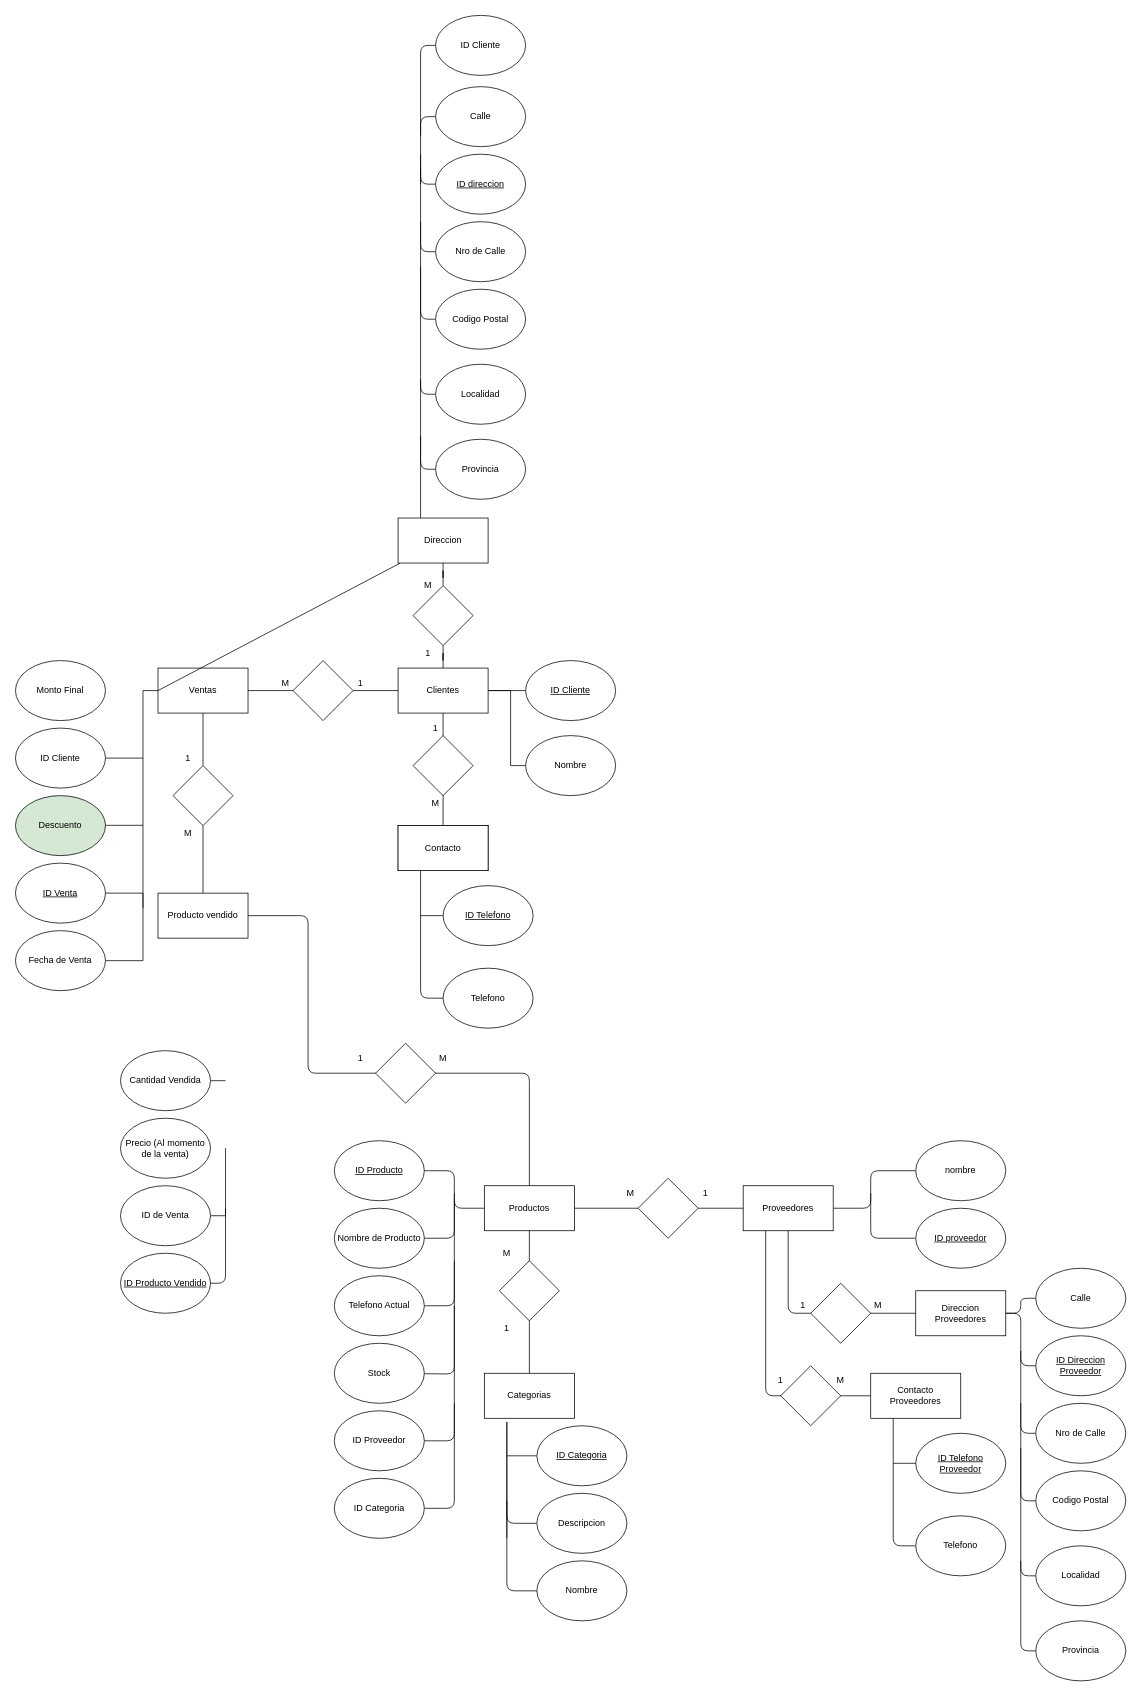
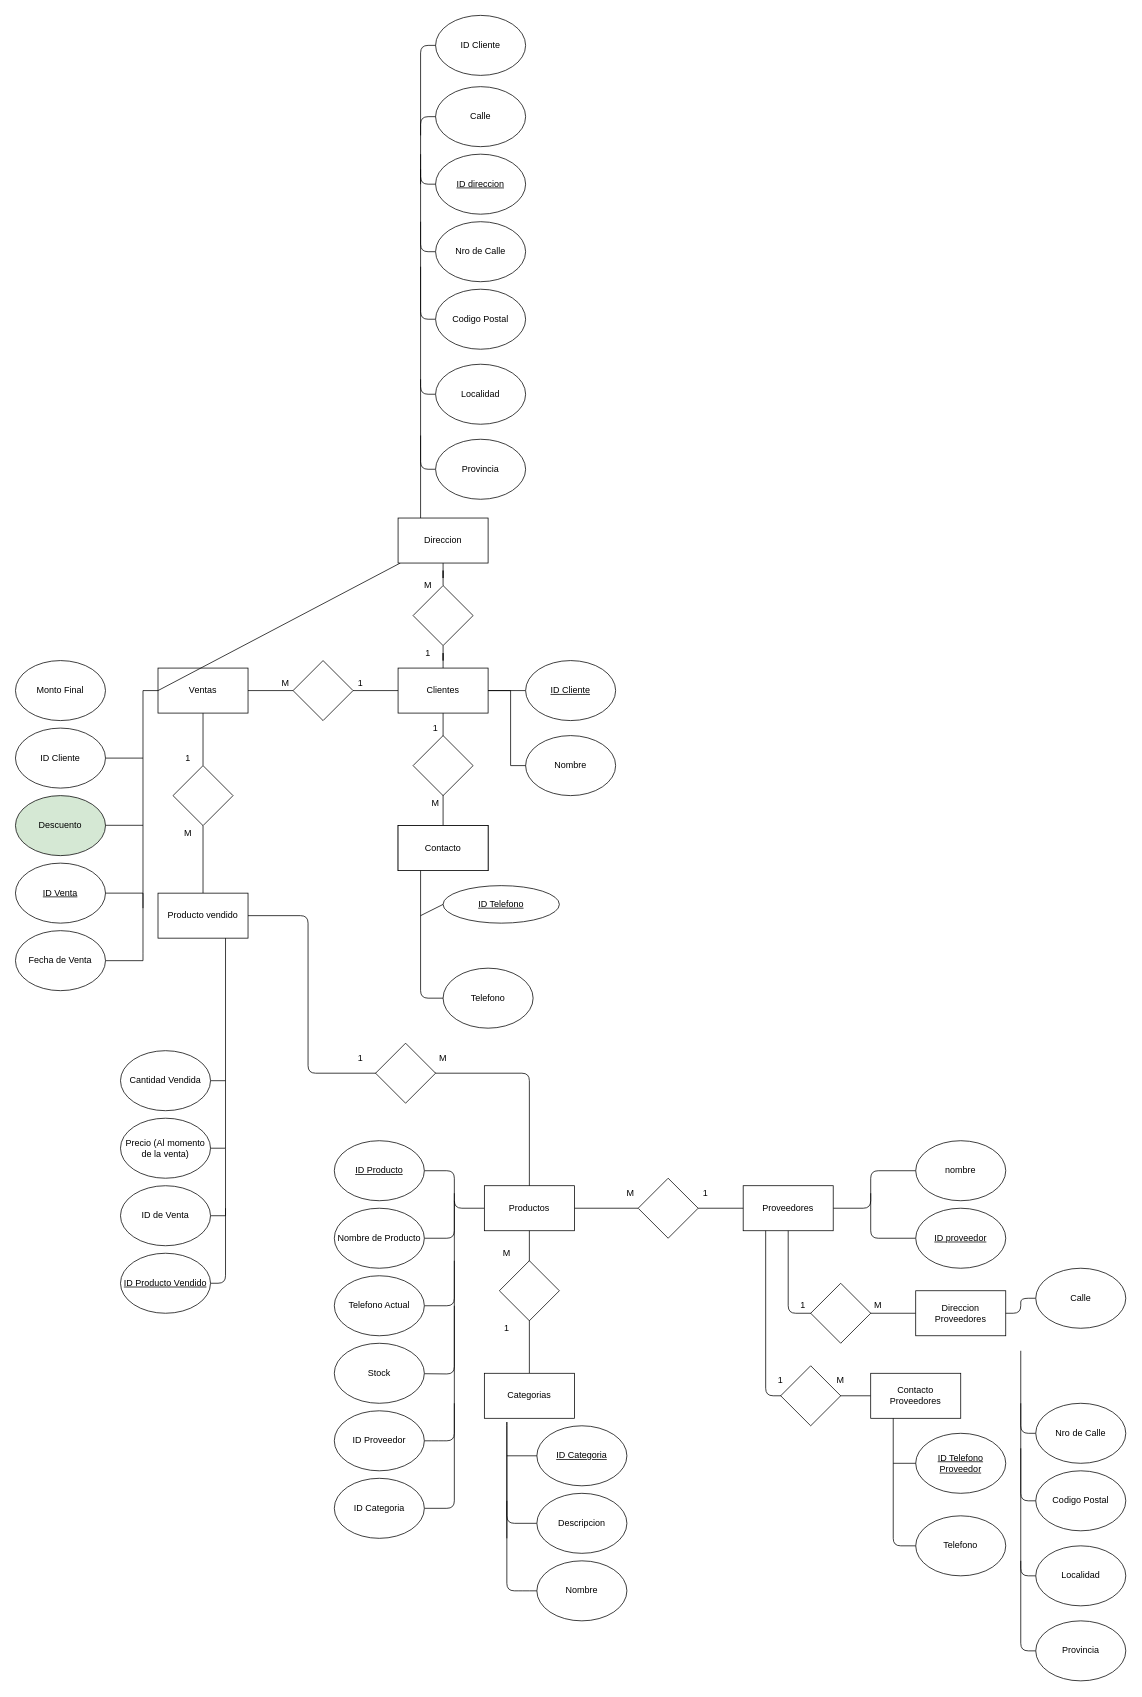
node "ID Telefono": size 90x60 -> 116x38
edge "Producto vendido" -- "Precio (Al momento de la venta)": added
edge "Direccion Proveedores" -- "ID Direccion Proveedor": removed
node "ID Direccion Proveedor": removed
